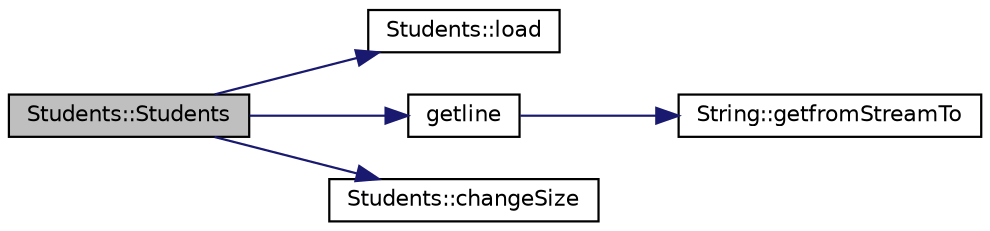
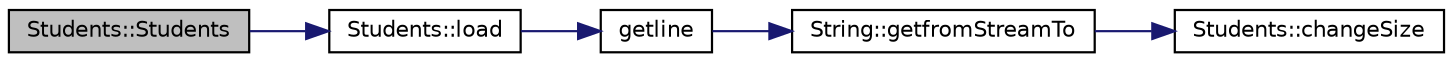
edge "Students::Students" -> "getline": now "Students::load" -> "getline"
edge "Students::Students" -> "Students::changeSize": now "String::getfromStreamTo" -> "Students::changeSize"
